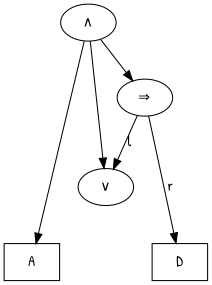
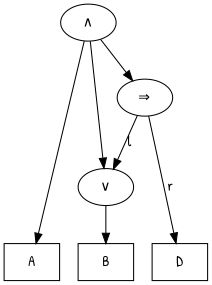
node "B": added
